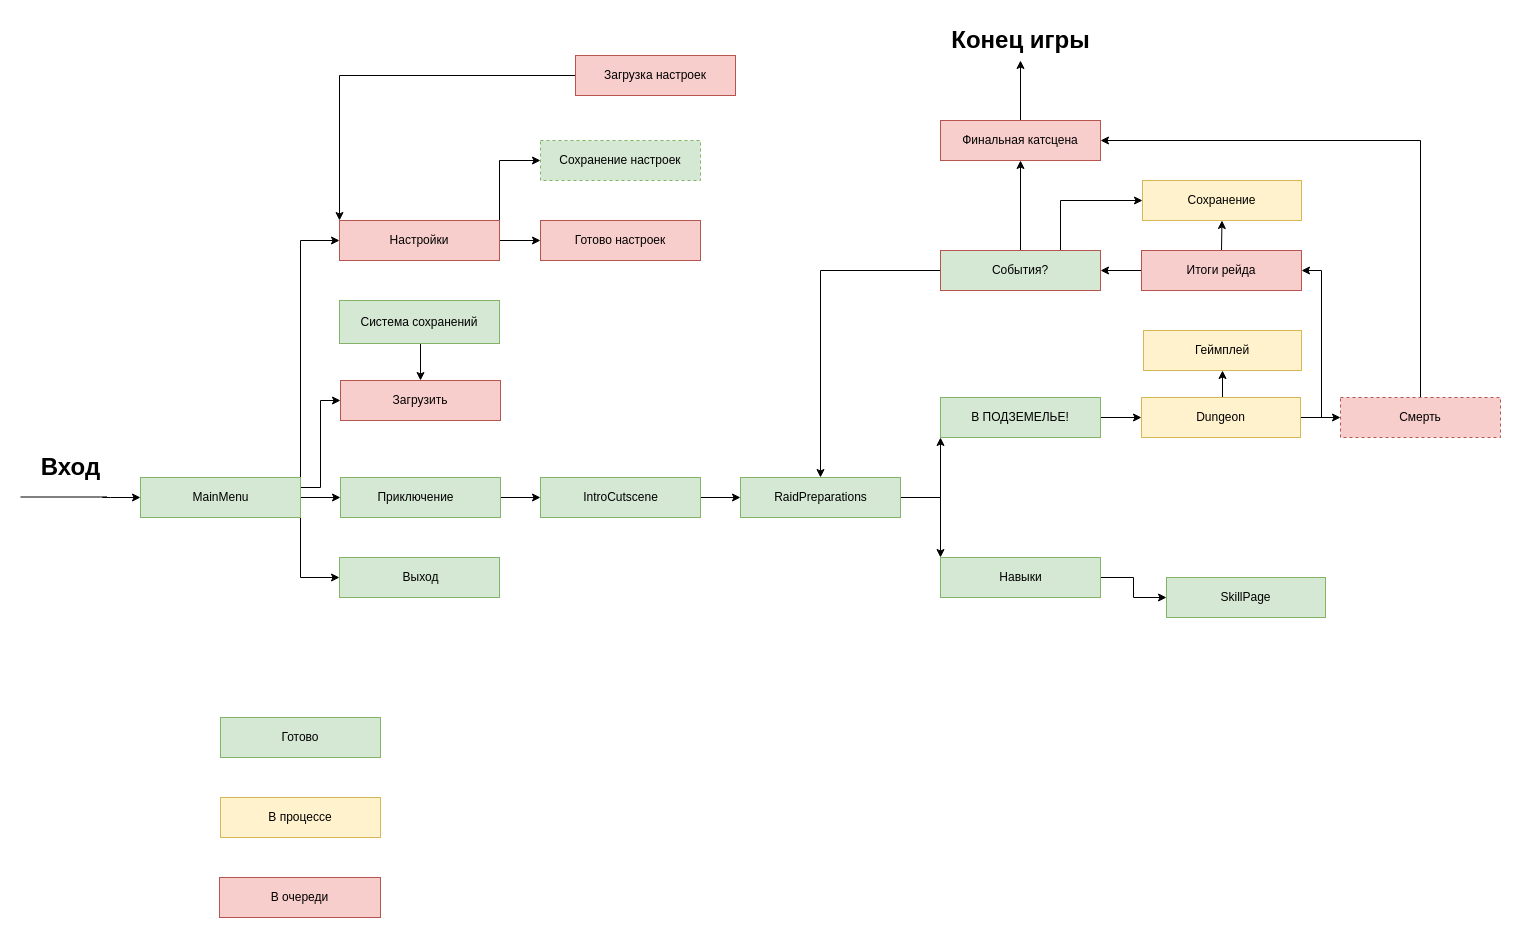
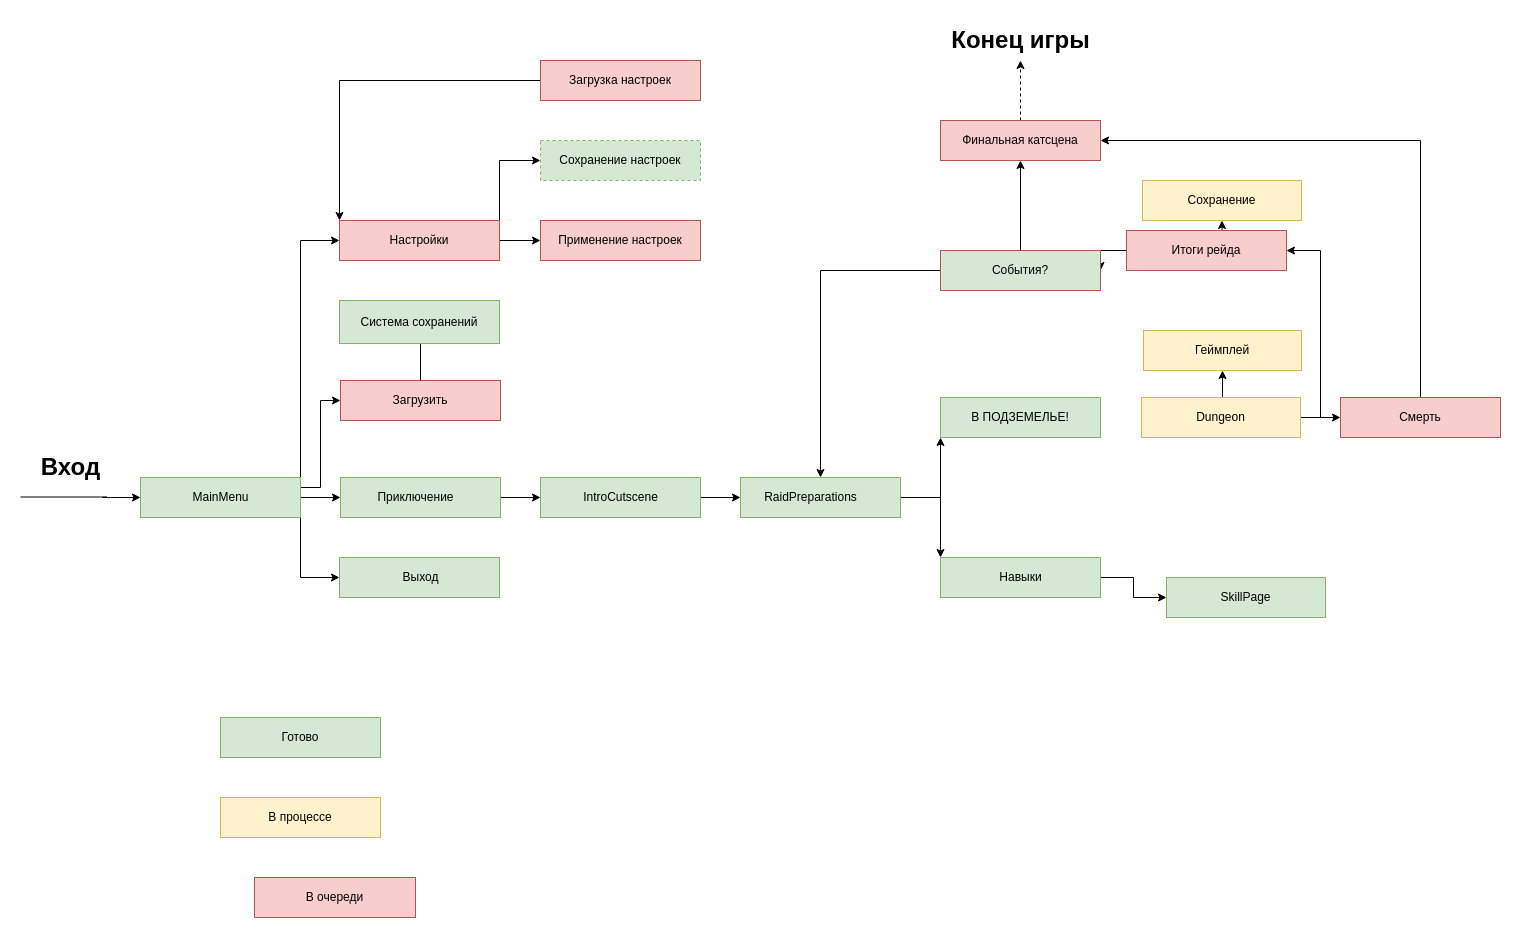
node "Загрузка настроек": moved (656, 76) -> (621, 81)
edge "Финальная катсцена" -> "Конец игры": style solid -> dashed
edge "События?" -> "Сохранение": removed
node "Готово настроек": label "Готово настроек" -> "Применение настроек"
node "Итоги рейда": moved (1222, 271) -> (1207, 251)
edge "Система сохранений" -> "Загрузить": arrowhead classic -> none
edge "В ПОДЗЕМЕЛЬЕ!" -> "Dungeon": removed
node "Смерть": style dashed -> solid
node "RaidPreparations": moved (821, 498) -> (811, 498)
node "В очереди": moved (300, 898) -> (335, 898)
